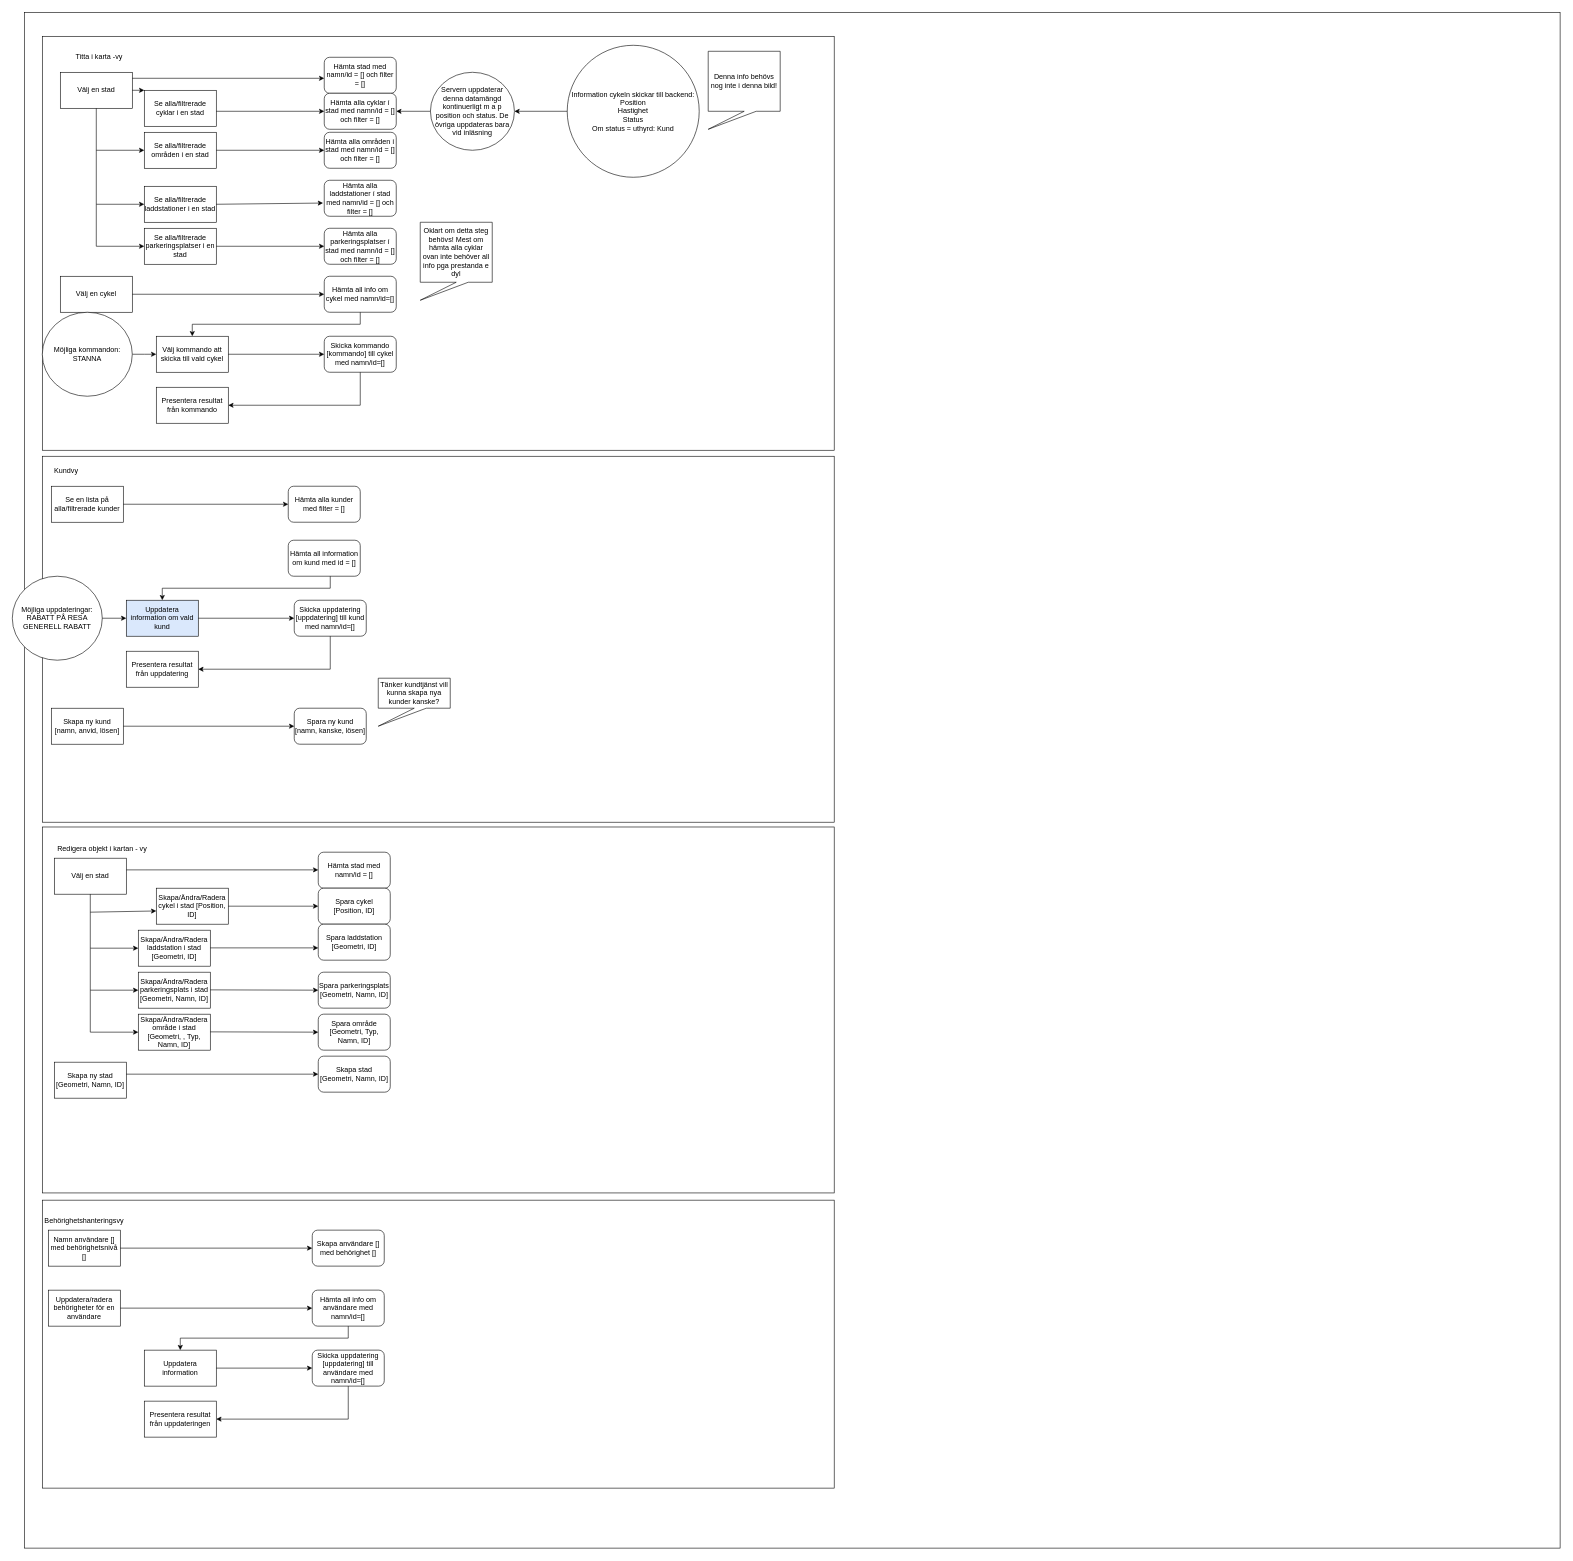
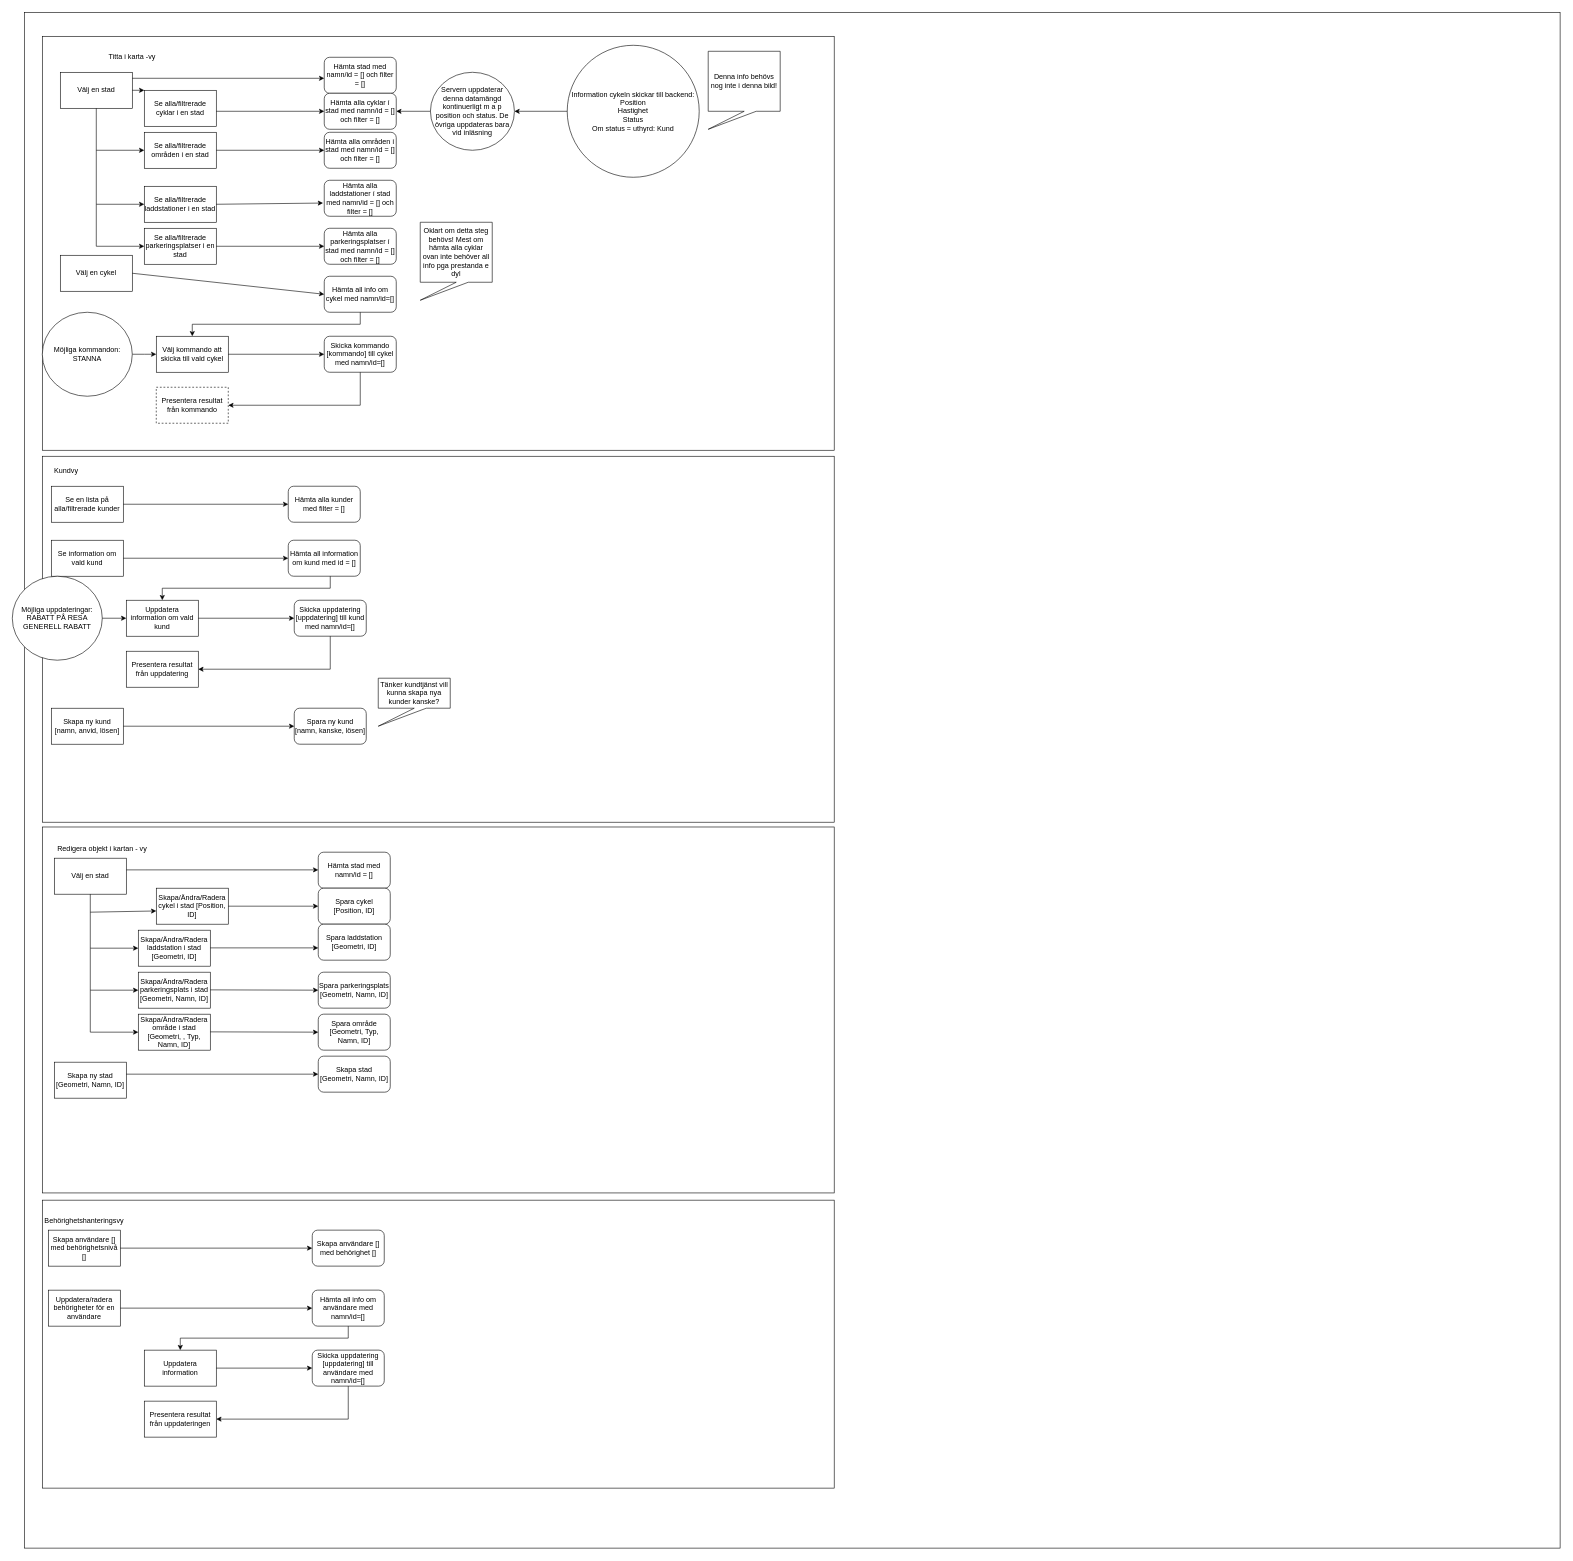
node "Titta i karta -vy": moved (99, 57) -> (132, 57)
node "Välj en cykel": moved (96, 294) -> (96, 273)
node "Presentera resultat från kommando": style solid -> dashed
node "Se information om vald kund": added
edge "Se information om vald kund" -> "Hämta all information om kund med id = []": added
node "Uppdatera information om vald kund": fillcolor #dae8fc -> #ffffff
node "Namn användare [] med behörighetsnivå []": label "Namn användare [] med behörighetsnivå []" -> "Skapa användare [] med behörighetsnivå []"
